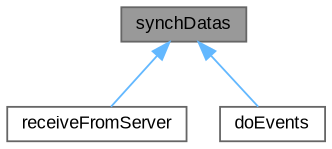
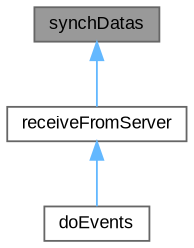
edge "doEvents" -> "synchDatas": now "doEvents" -> "receiveFromServer"
